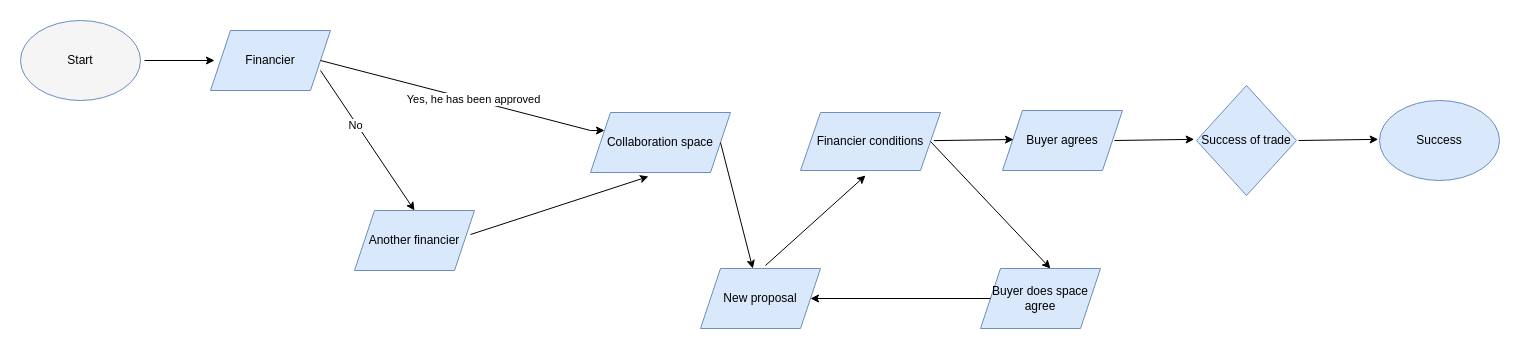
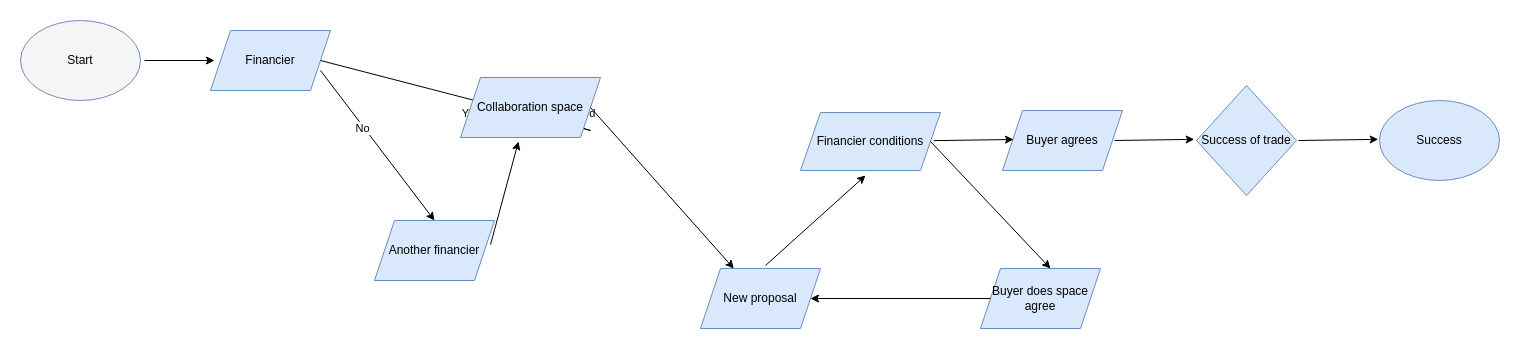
node "Collaboration space": moved (661, 143) -> (531, 108)
node "Another financier": moved (415, 241) -> (435, 251)
